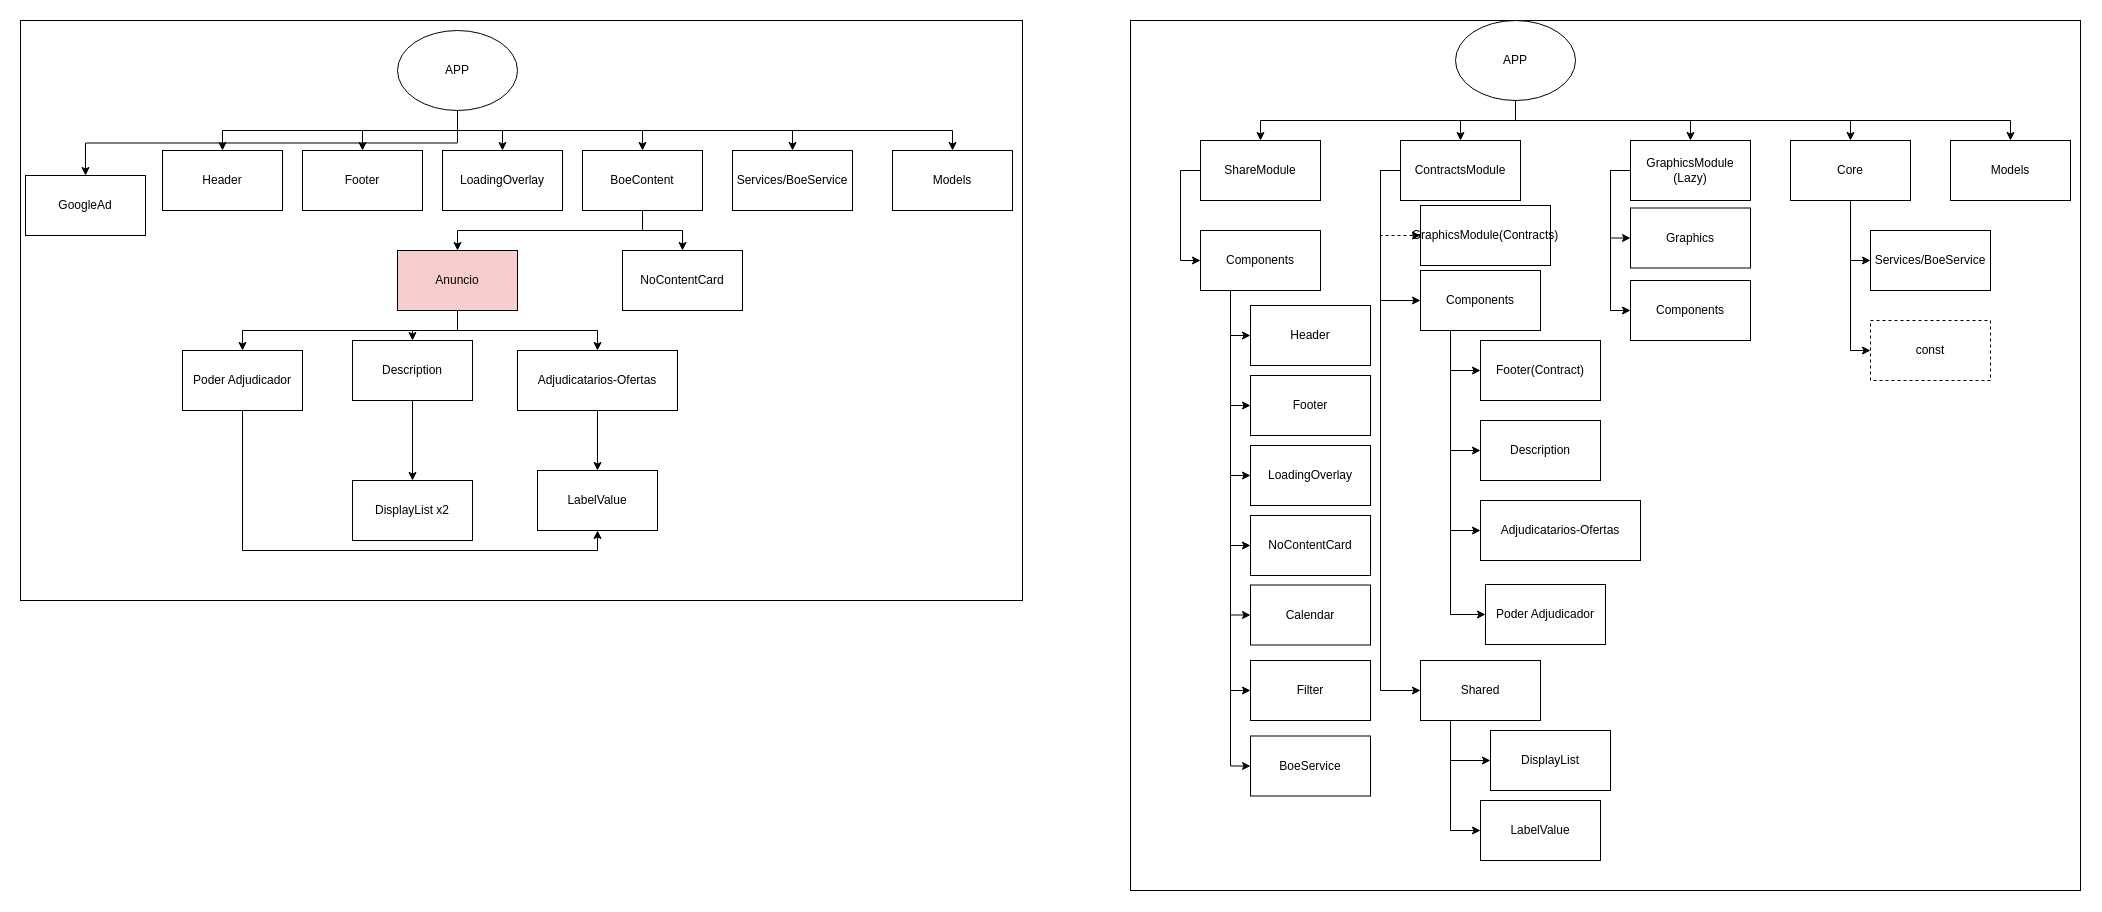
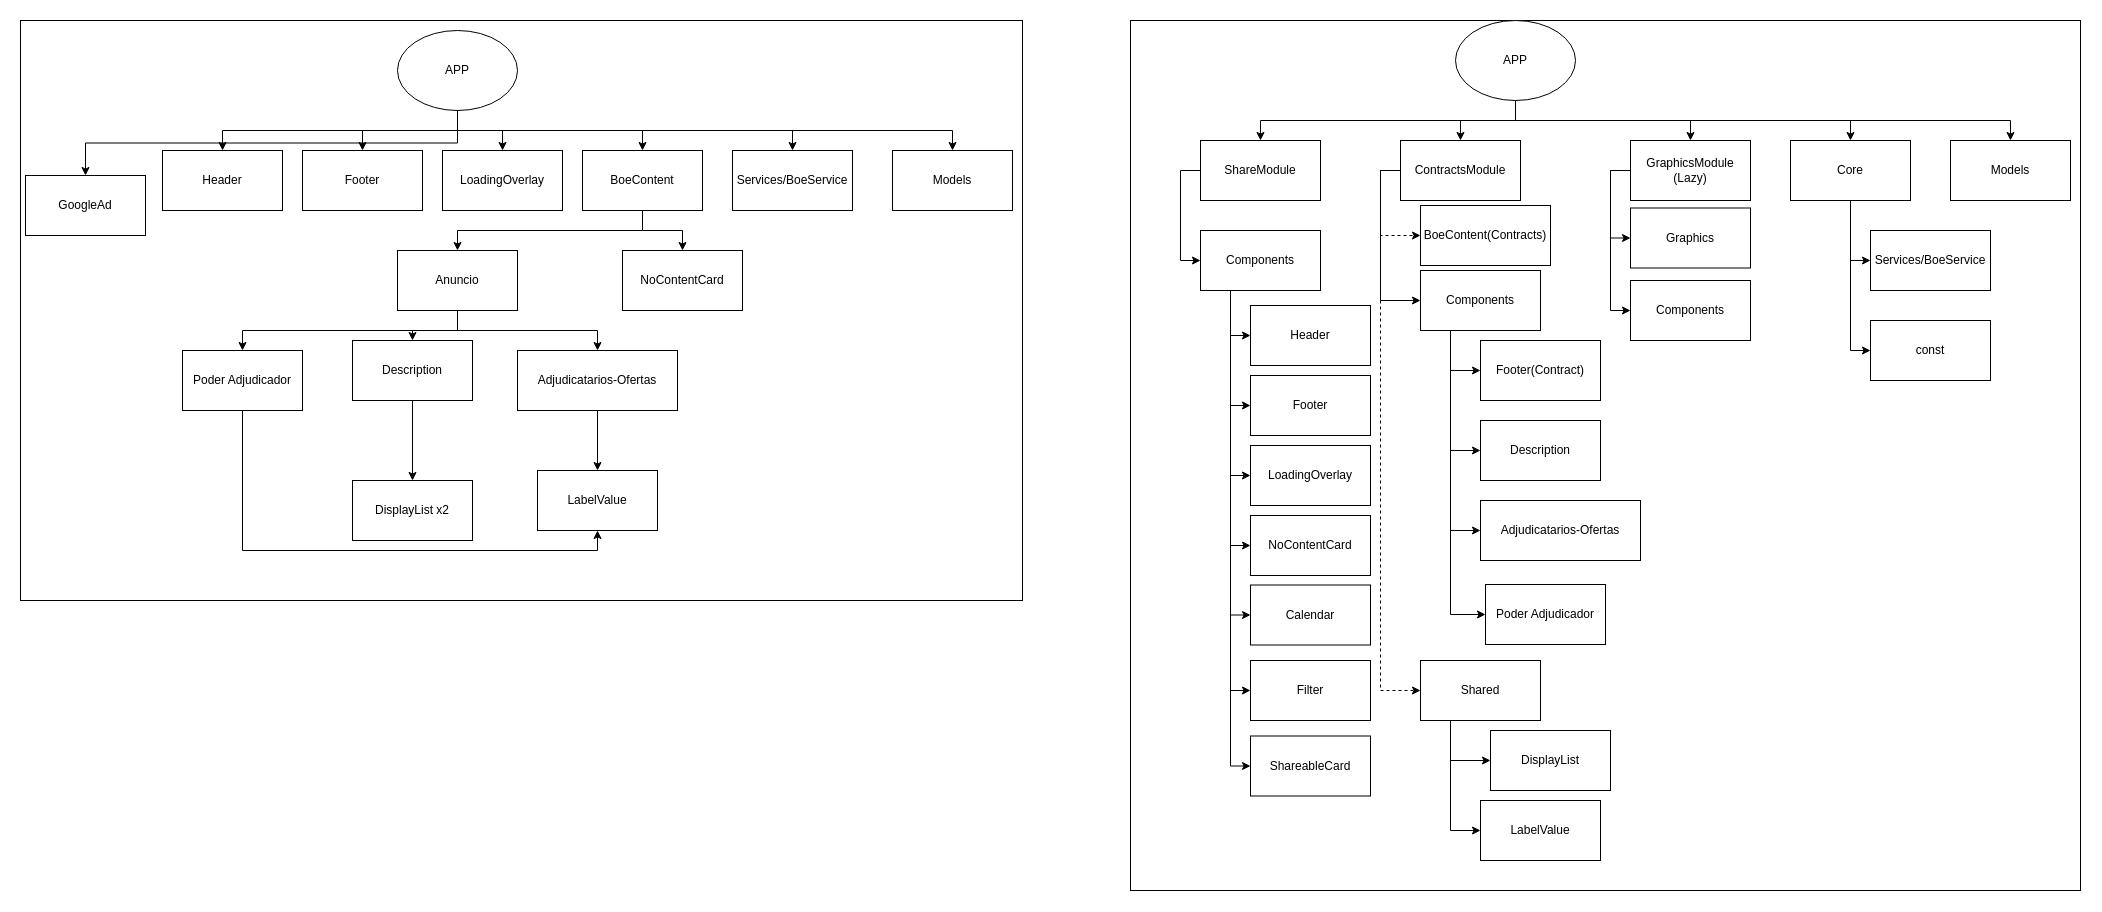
node "GraphicsModule(Contracts)": label "GraphicsModule(Contracts)" -> "BoeContent(Contracts)"
node "Anuncio": fillcolor #f8cecc -> #ffffff
node "const": style dashed -> solid
edge "ContractsModule" -> "Shared": style solid -> dashed
node "BoeService": label "BoeService" -> "ShareableCard"
